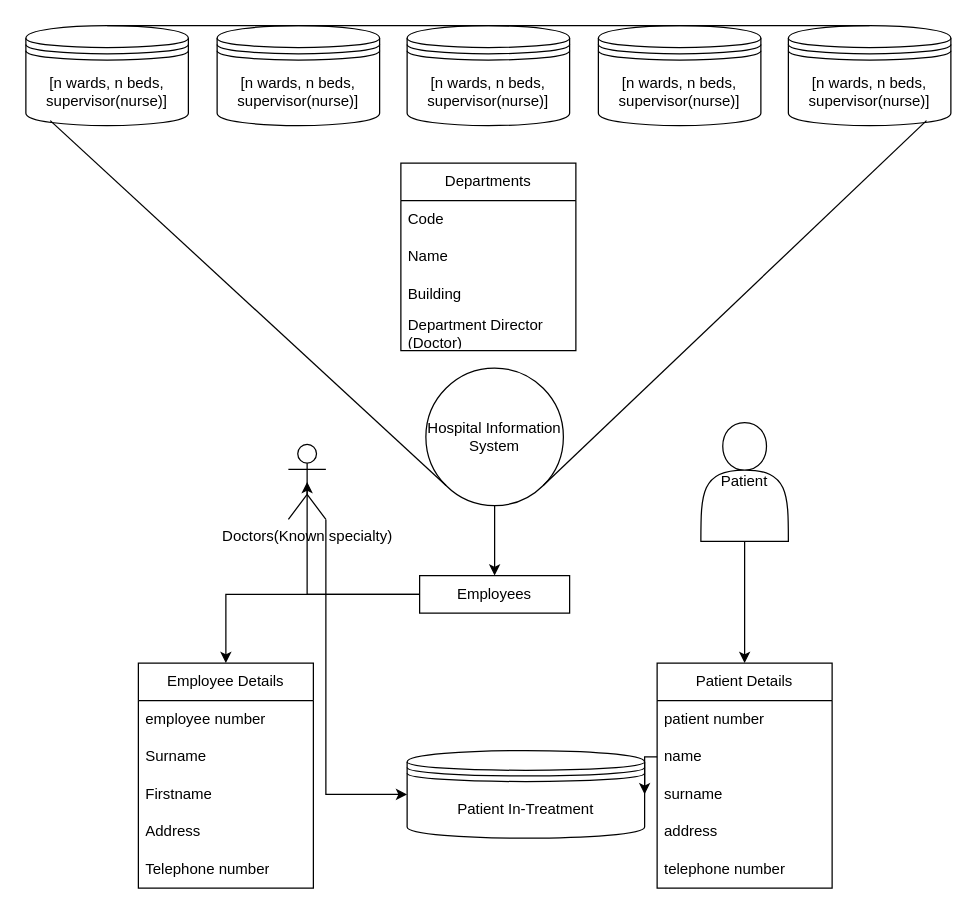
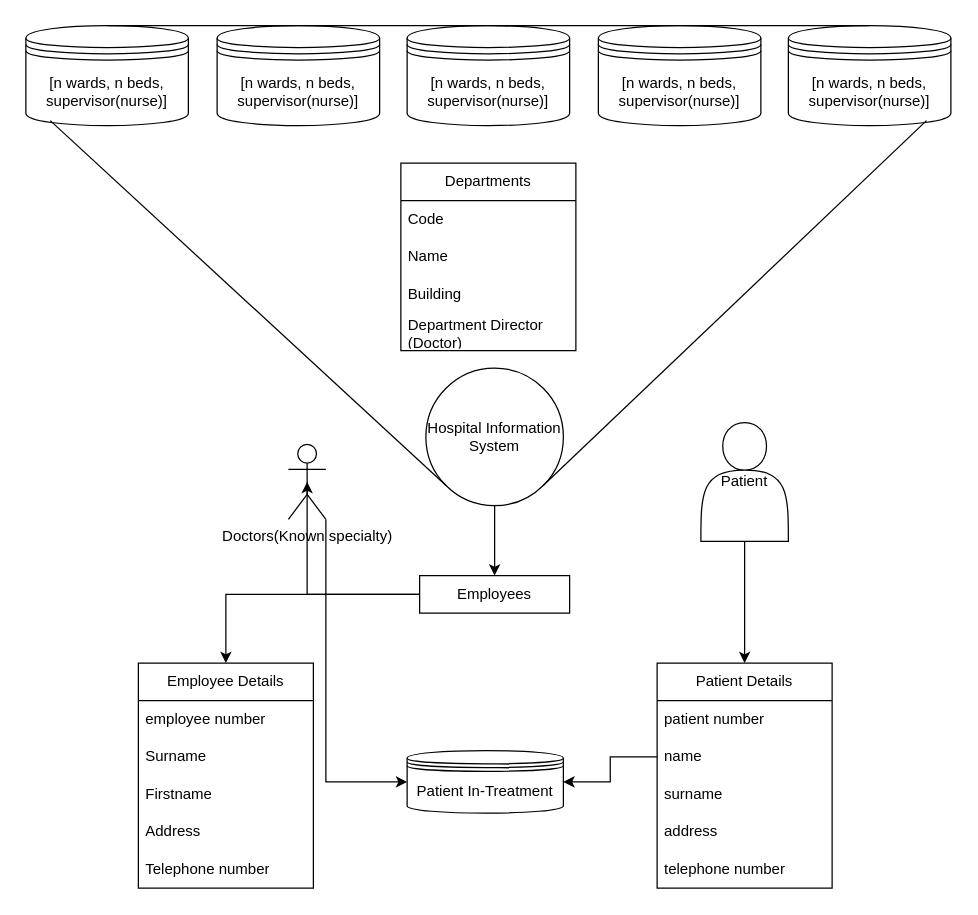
node "Patient In-Treatment": size 238x88 -> 156x63
